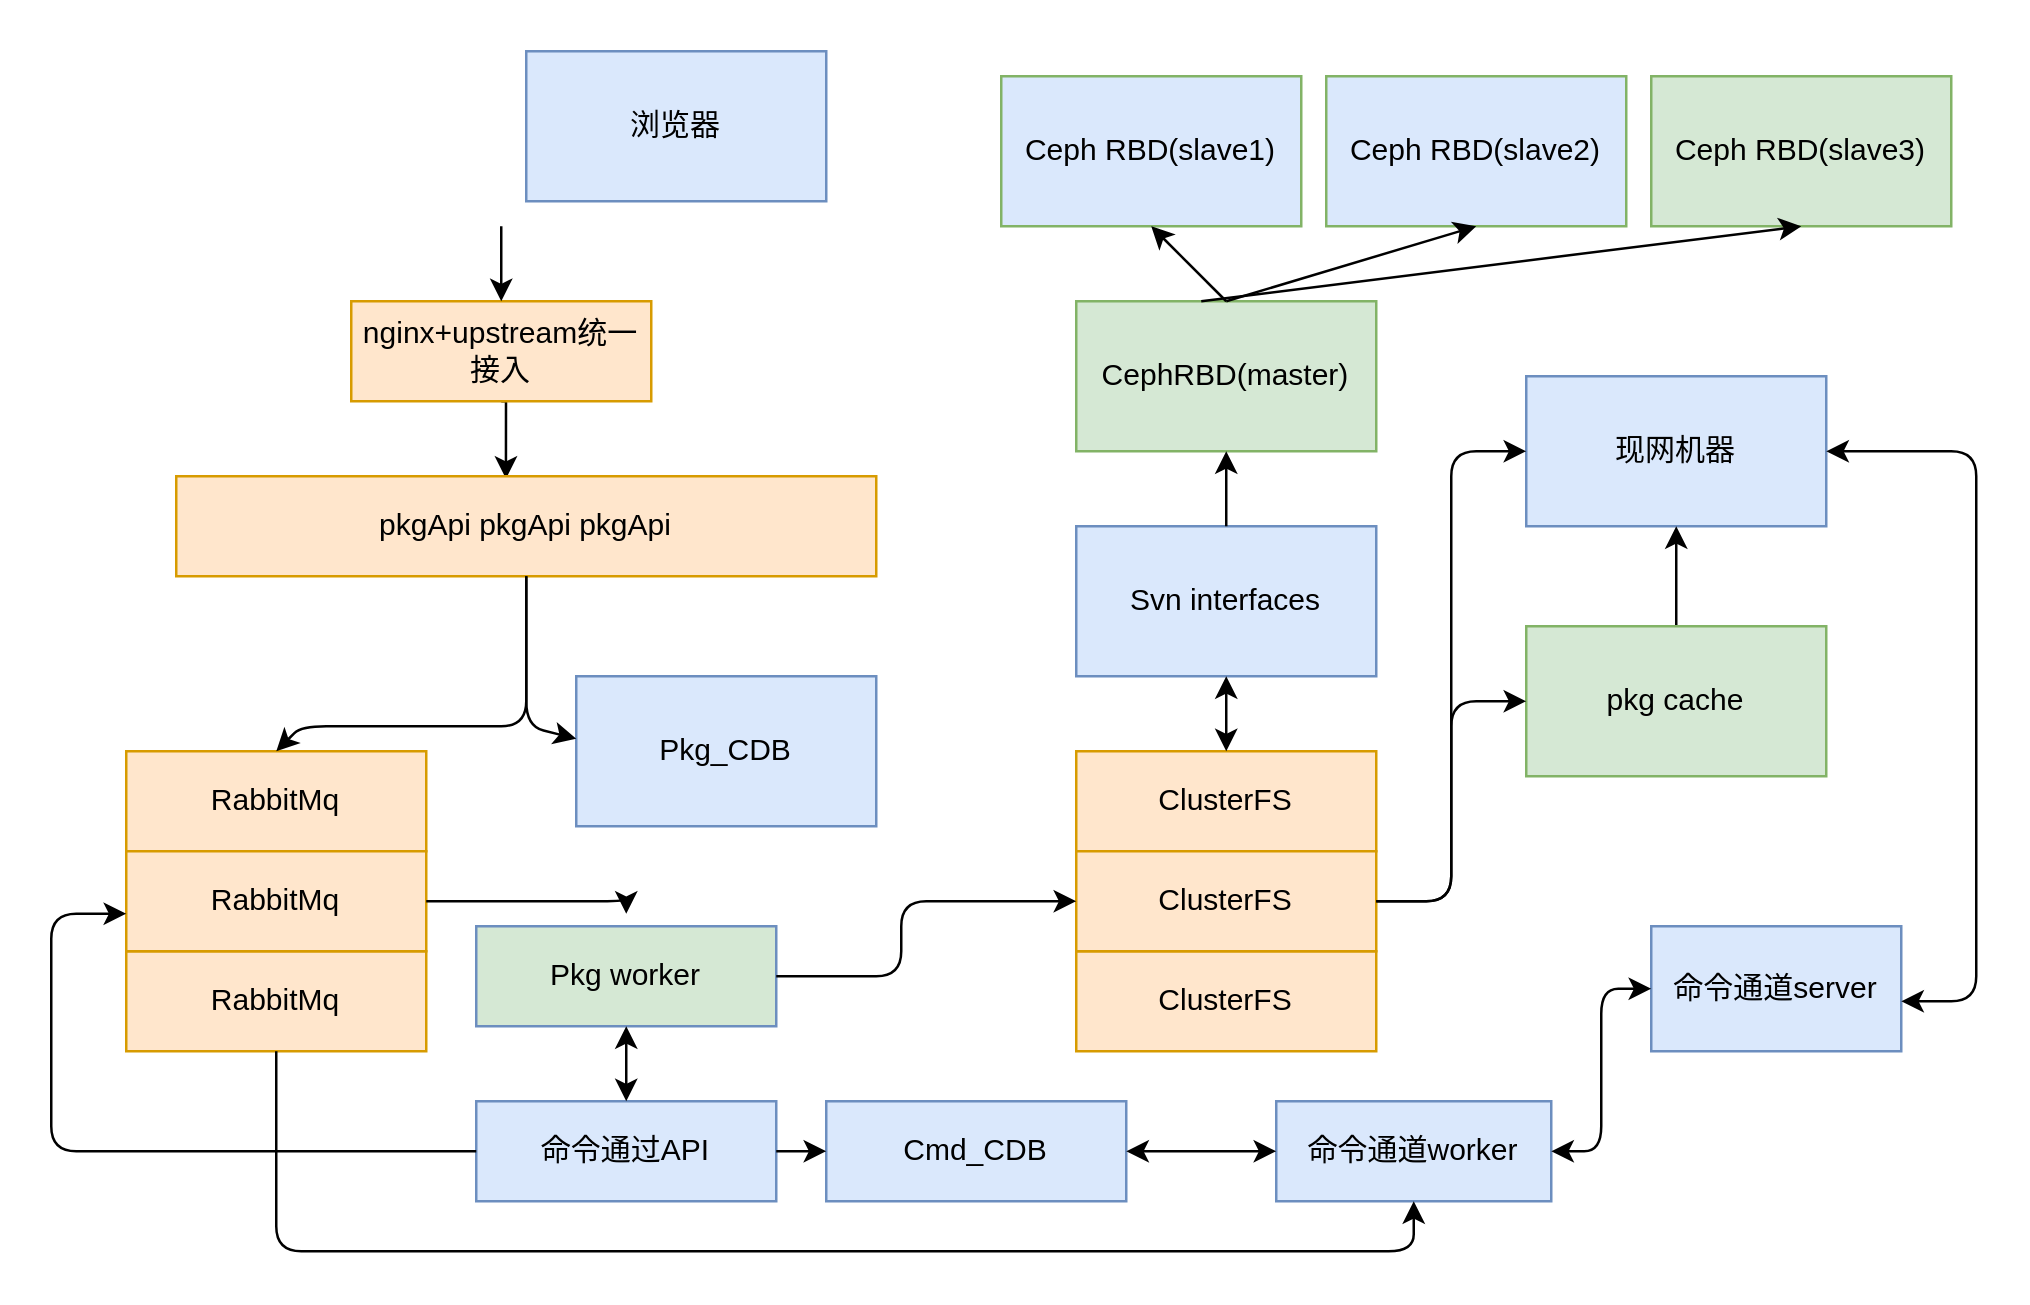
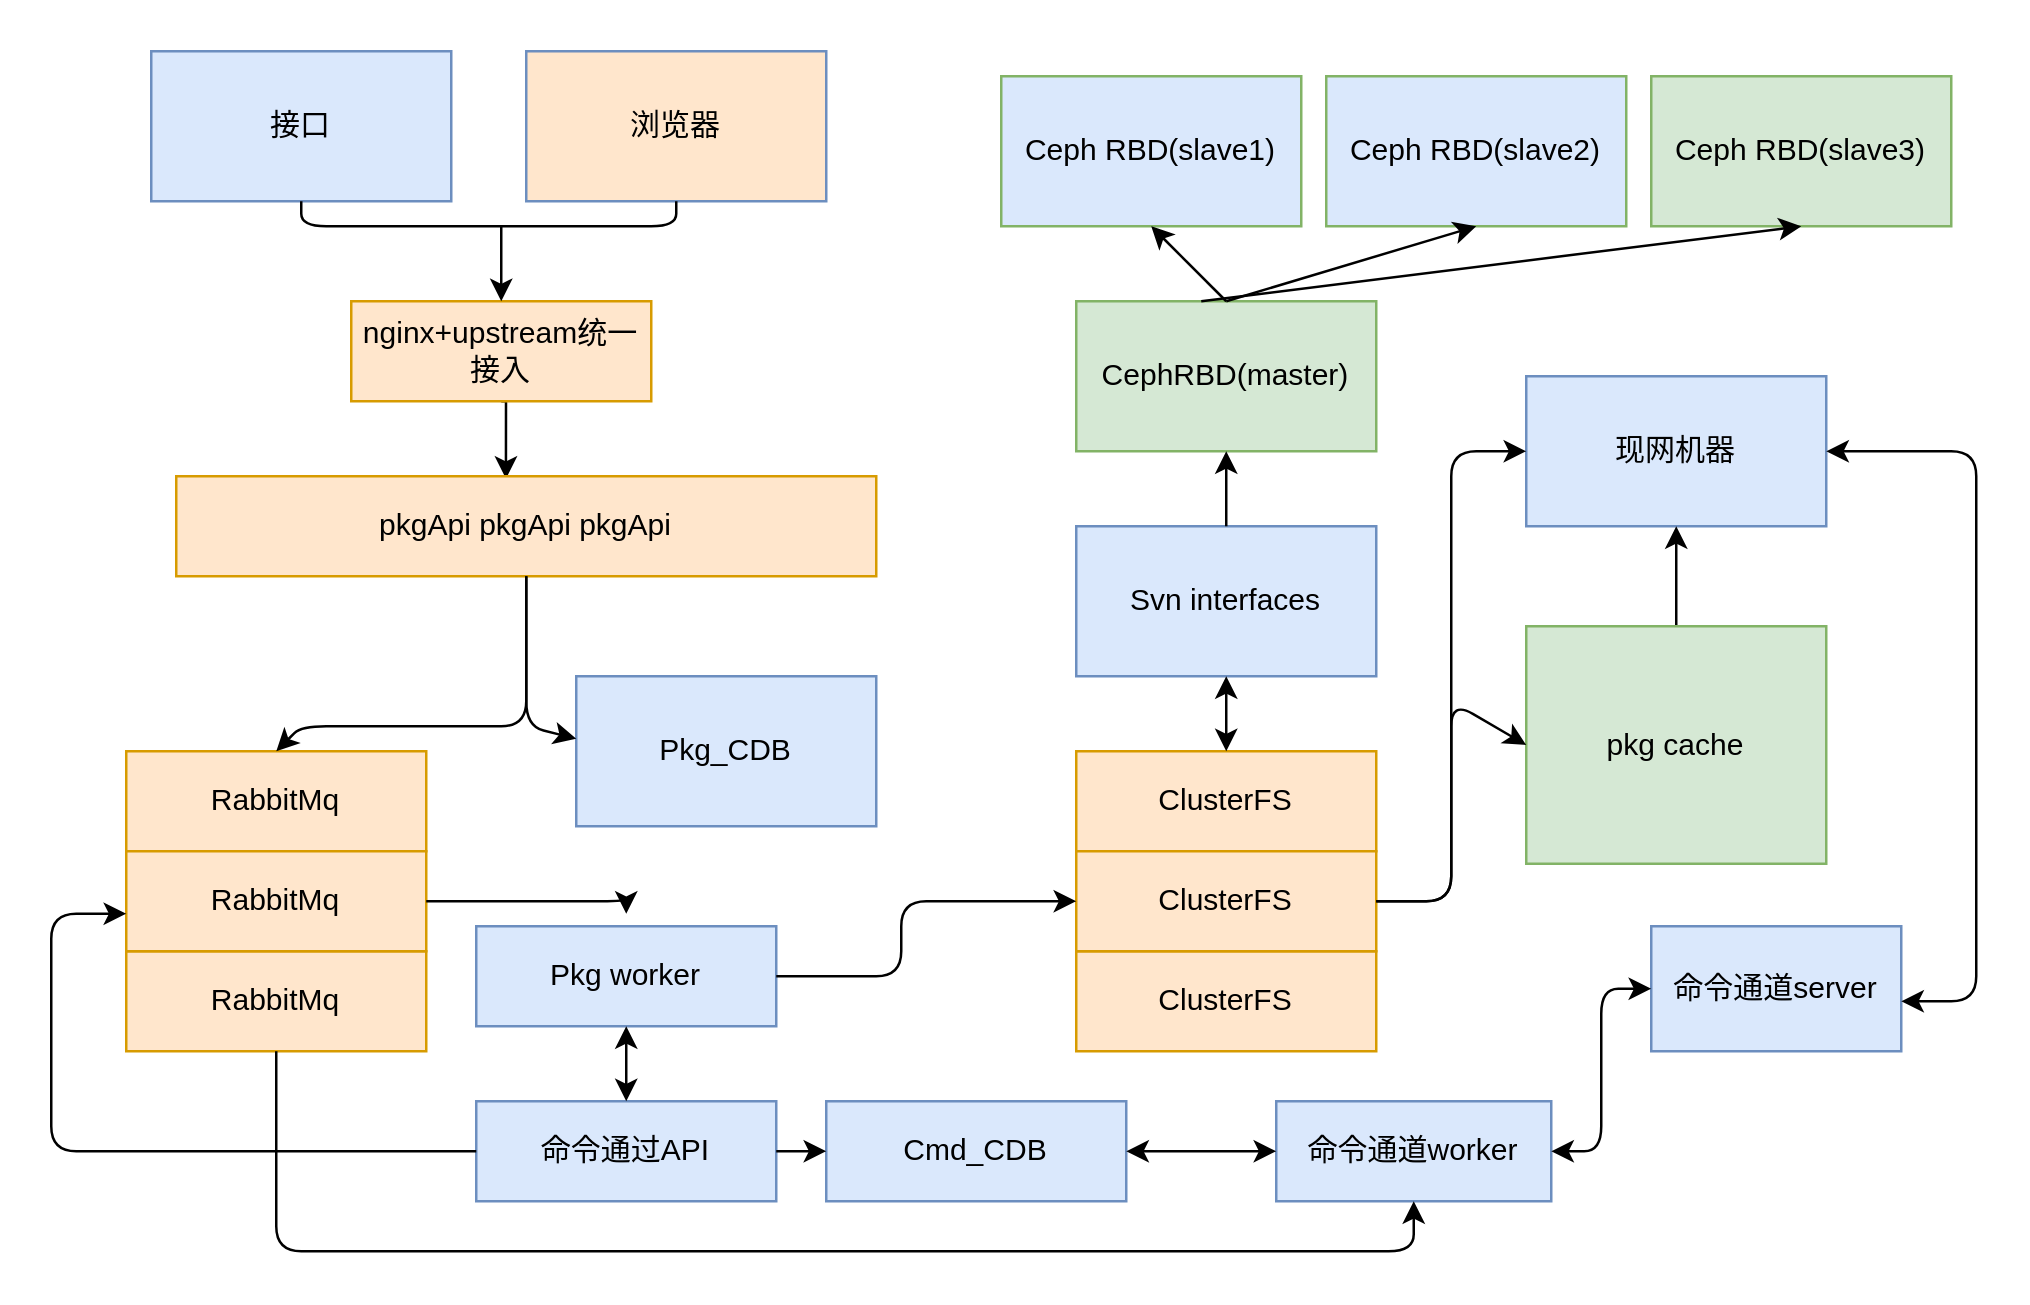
node "接口": added
node "浏览器": fillcolor #dae8fc -> #ffe6cc
edge "接口" -- "浏览器": added
node "pkg cache": size 300x150 -> 300x238
node "Pkg worker": fillcolor #d5e8d4 -> #dae8fc
